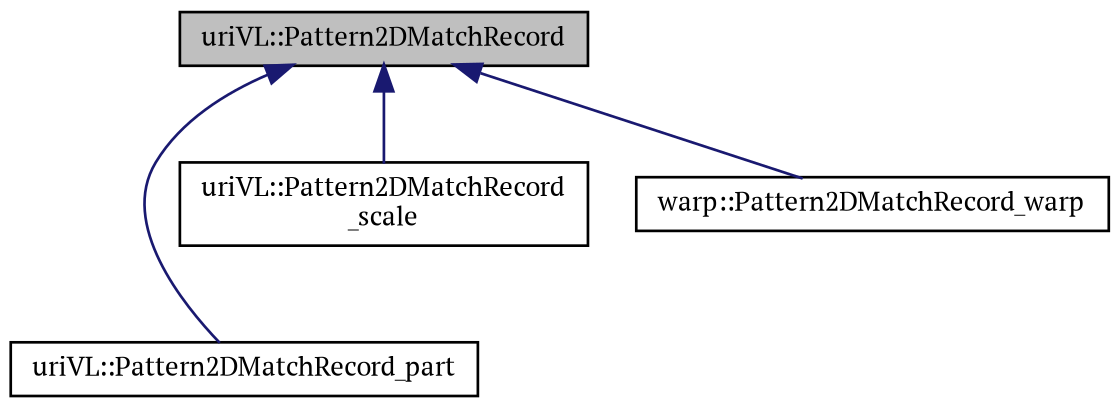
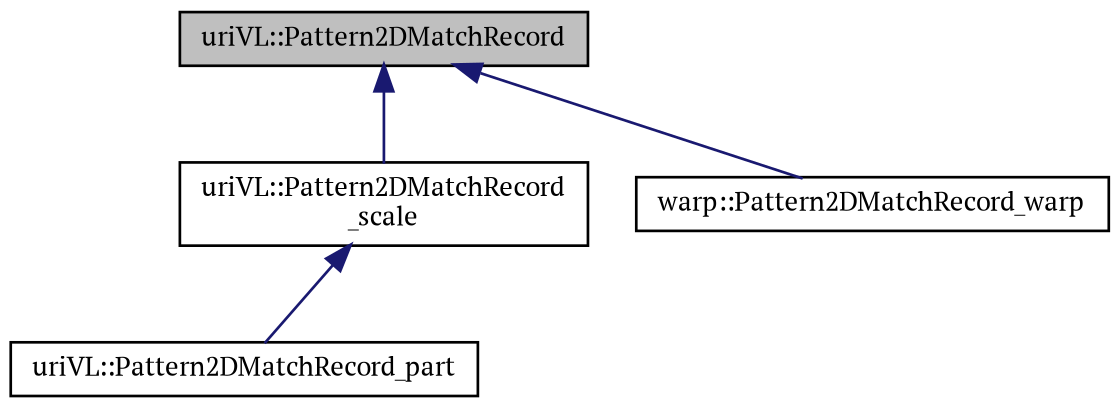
edge "uriVL::Pattern2DMatchRecord_part" -> "uriVL::Pattern2DMatchRecord": now "uriVL::Pattern2DMatchRecord_part" -> "uriVL::Pattern2DMatchRecord _scale"
